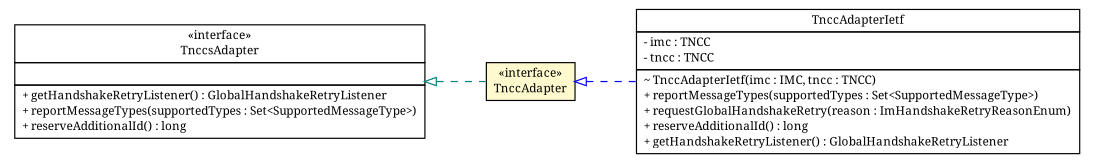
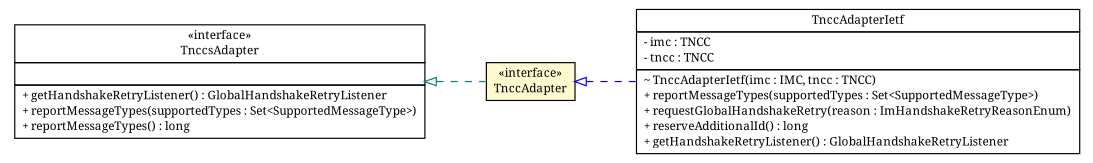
node "TnccsAdapter": text "+ reserveAdditionalId() : long" -> "+ reportMessageTypes() : long"
